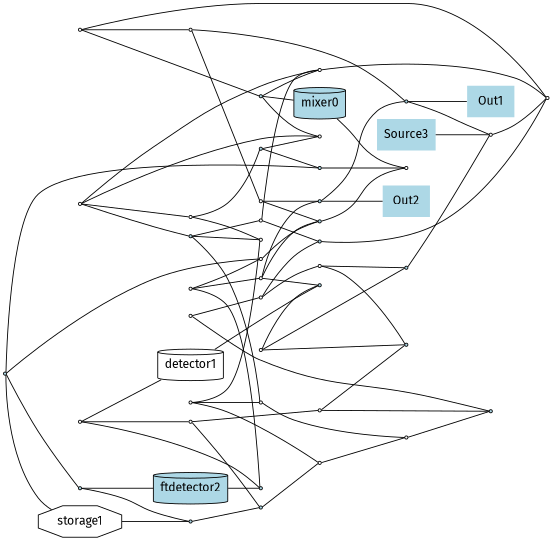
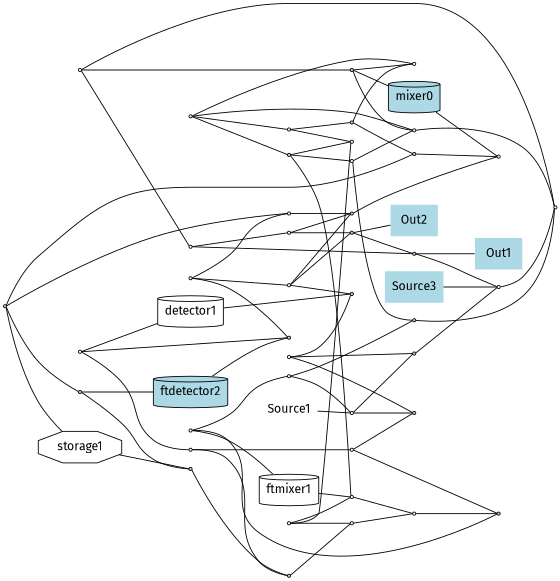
node "Source1": added
node "ftmixer1": added
